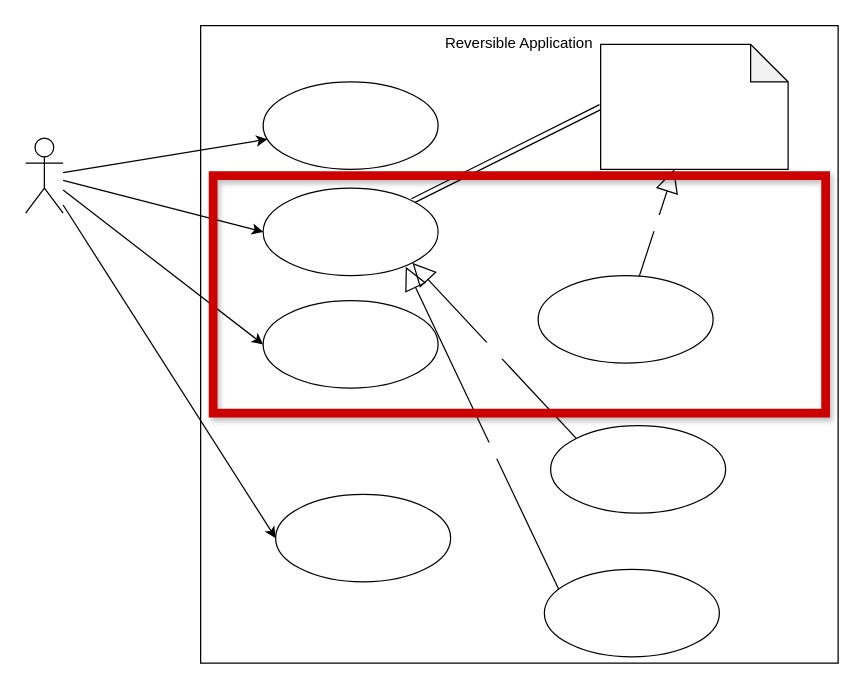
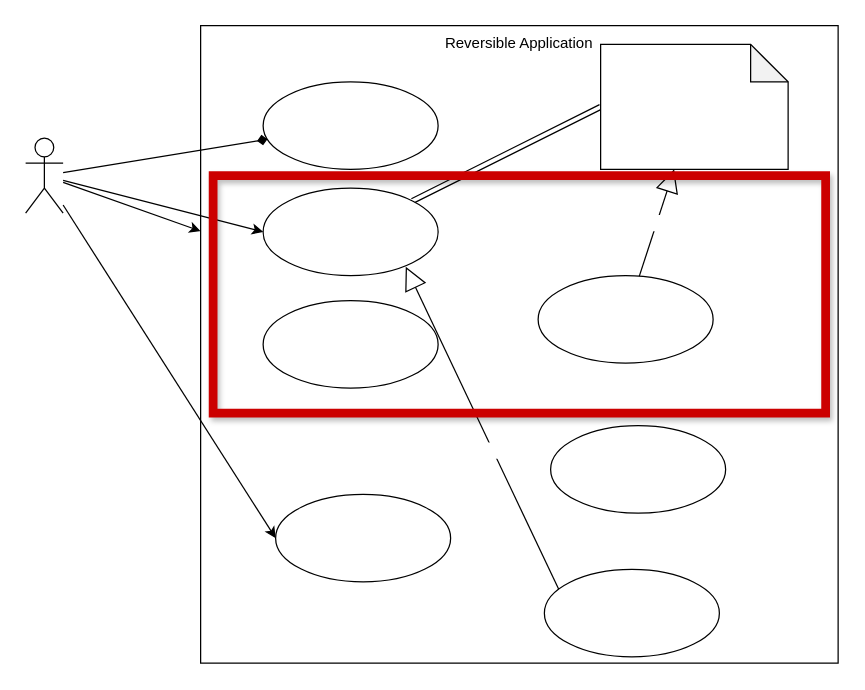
edge "Player" -> "会員登録 対戦を開始する": arrowhead classic -> diamond
edge "Player" -> "自分の 過去の対戦結果を 確認する": now "Player" -> "Reversible Application"
edge "コンピュータと 対戦をするのか" -> "対戦する": removed, label "Extends"
